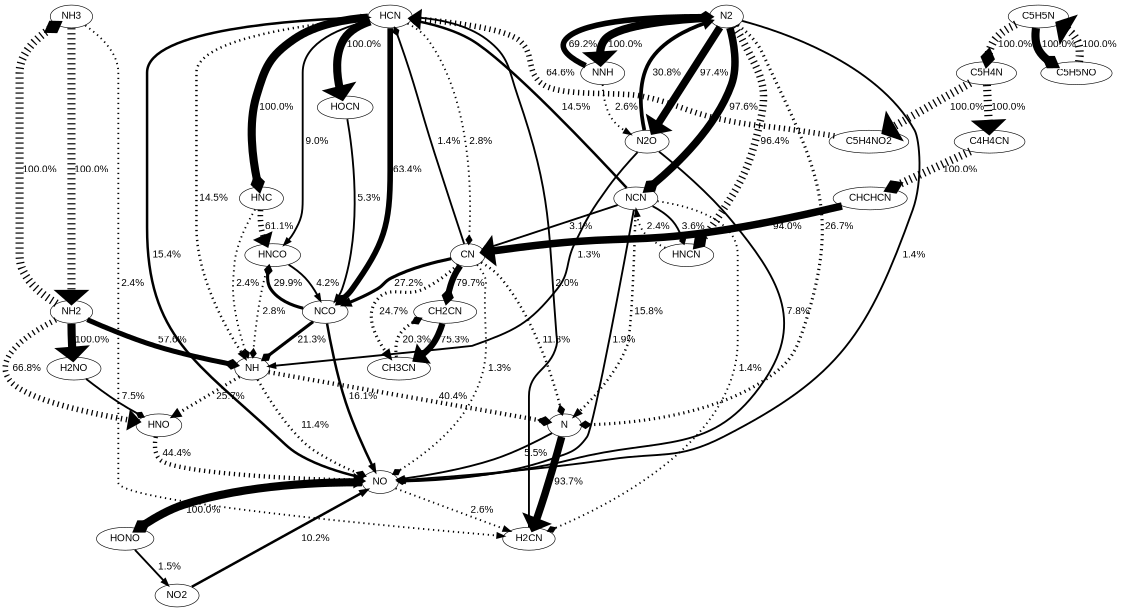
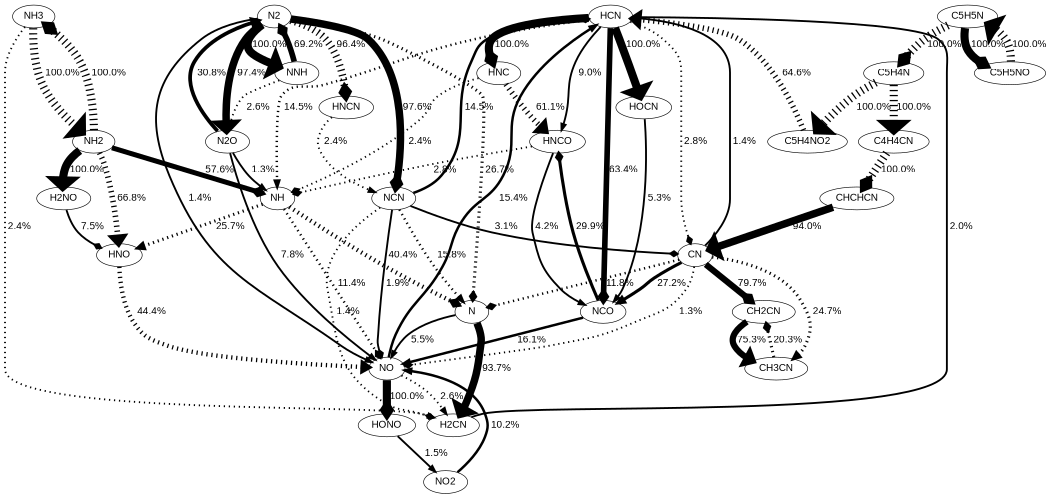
edge "NCN" -> "HNCN": removed, label "3.6%"
edge "NCO" -> "NH": removed, label "21.3%"
